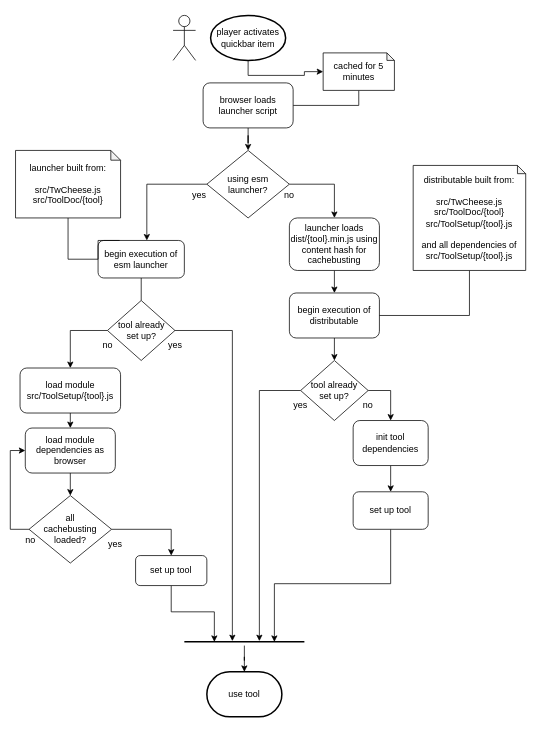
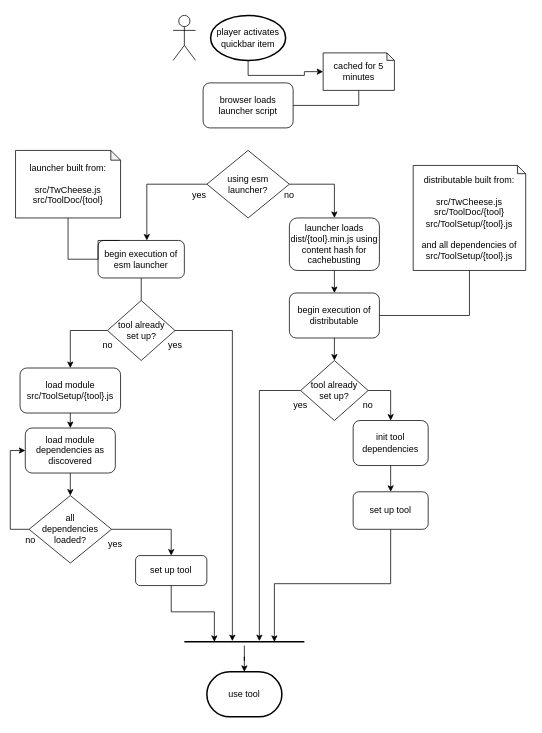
edge "browser loads launcher script" -> "using esm launcher?": removed
node "load module dependencies as browser": label "load module dependencies as browser" -> "load module dependencies as discovered"
node "all cachebusting loaded?": label "all cachebusting loaded?" -> "all dependencies loaded?"
